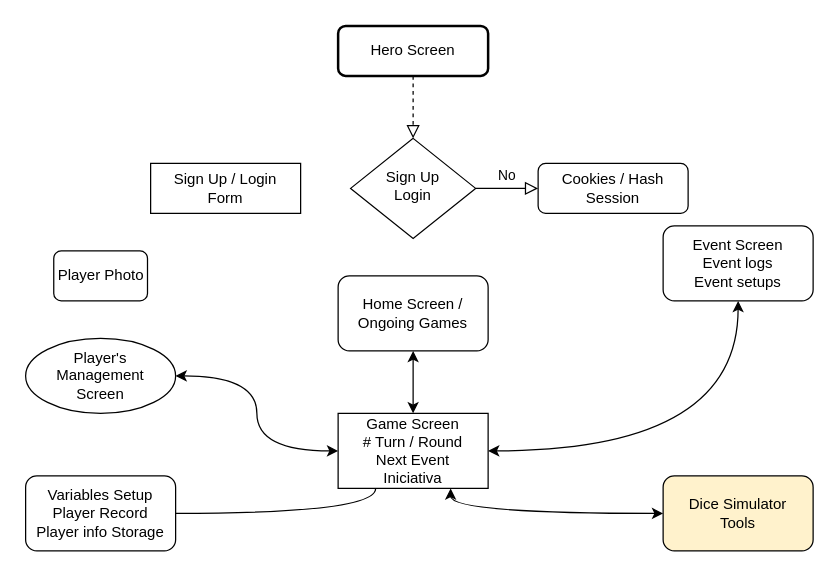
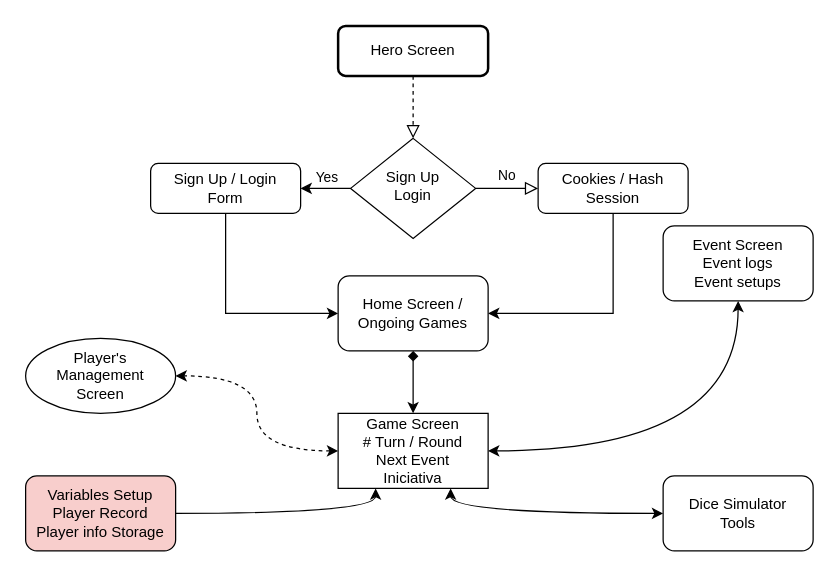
node "Sign Up / Login Form": shape rectangle -> rounded rectangle
edge "Sign Up Login" -> "Sign Up / Login Form": added, label "Yes"
node "Player Photo": removed
edge "Sign Up / Login Form" -> "Home Screen / Ongoing Games": added
edge "Cookies / Hash Session" -> "Home Screen / Ongoing Games": added
edge "Home Screen / Ongoing Games" -- "Game Screen # Turn / Round Next Event Iniciativa": arrowhead classic -> diamond
edge "Player's Management Screen" -- "Game Screen # Turn / Round Next Event Iniciativa": style solid -> dashed
edge "Game Screen # Turn / Round Next Event Iniciativa" -- "Variables Setup Player Record Player info Storage": arrowhead none -> classic
node "Variables Setup Player Record Player info Storage": fillcolor #ffffff -> #f8cecc
node "Dice Simulator Tools": fillcolor #fff2cc -> #ffffff
